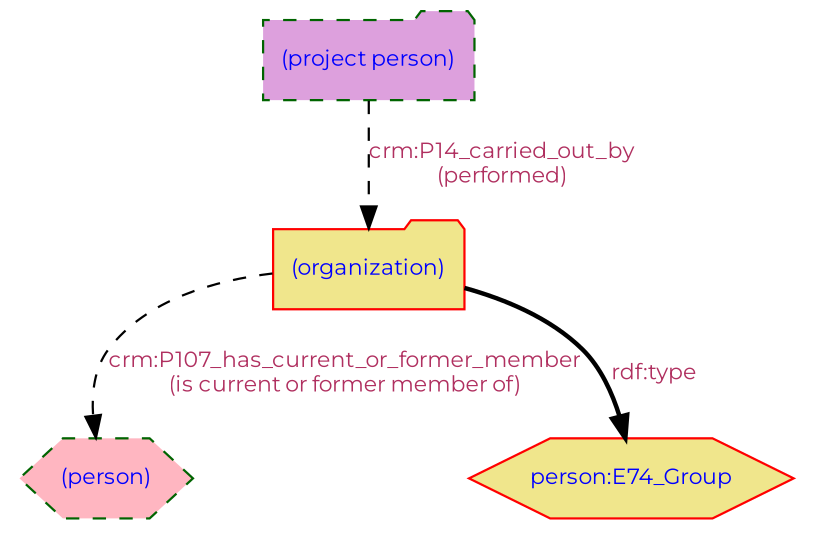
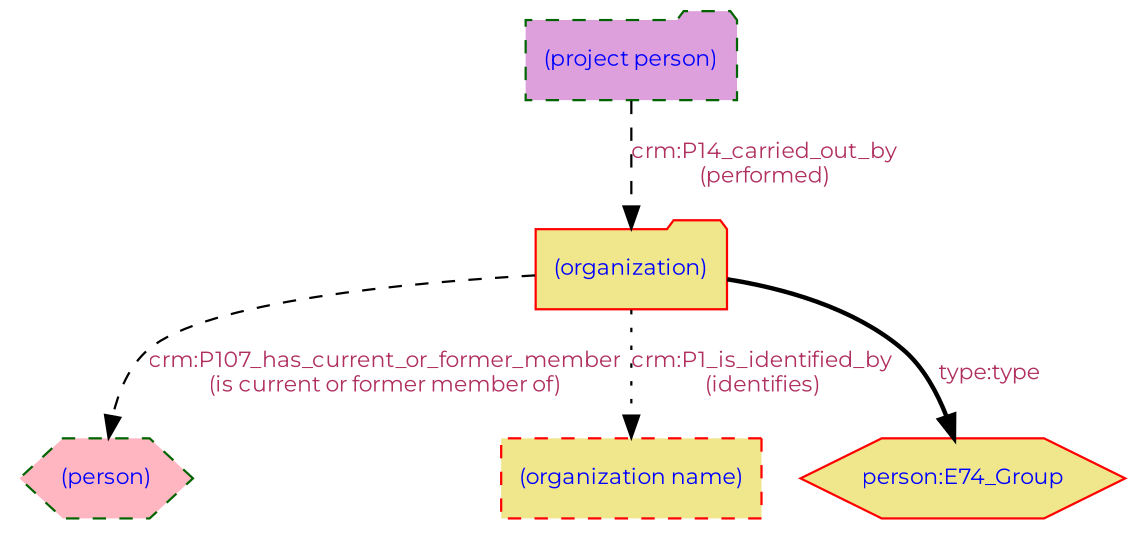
edge "(organization)" -> "person:E74_Group": label "rdf:type" -> "type:type"
node "(organization name)": added
